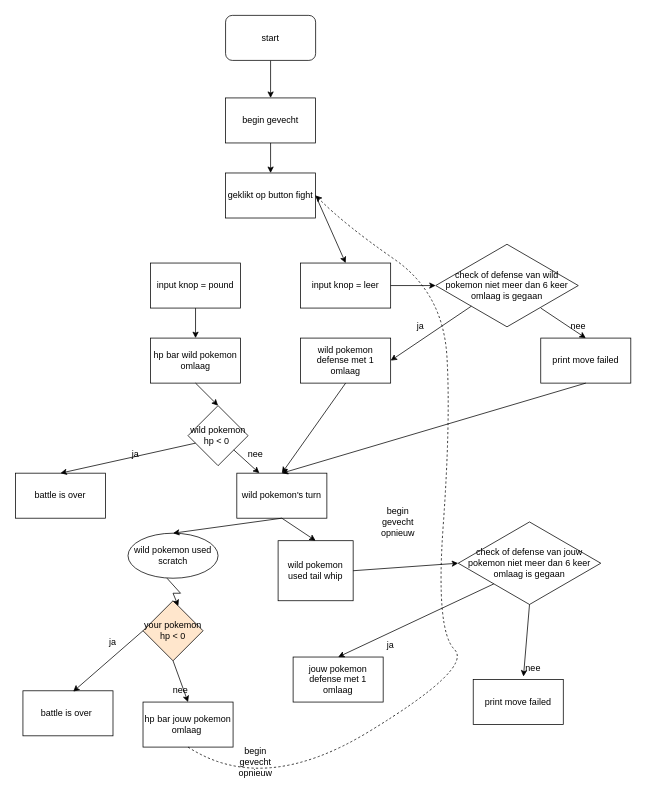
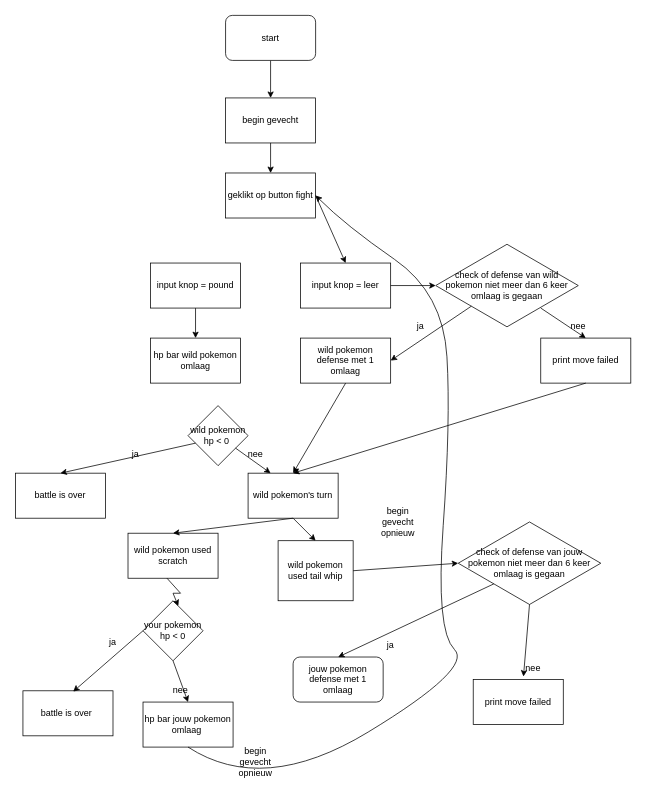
edge "hp bar wild pokemon omlaag" -> "wild pokemon hp < 0": removed
node "wild pokemon's turn": moved (282, 495) -> (293, 495)
node "wild pokemon used scratch": shape ellipse -> rectangle
edge "hp bar jouw pokemon omlaag" -> "geklikt op button fight": style dashed -> solid
node "your pokemon hp < 0": fillcolor #ffe6cc -> #ffffff
node "jouw pokemon defense met 1 omlaag": shape rectangle -> rounded rectangle
